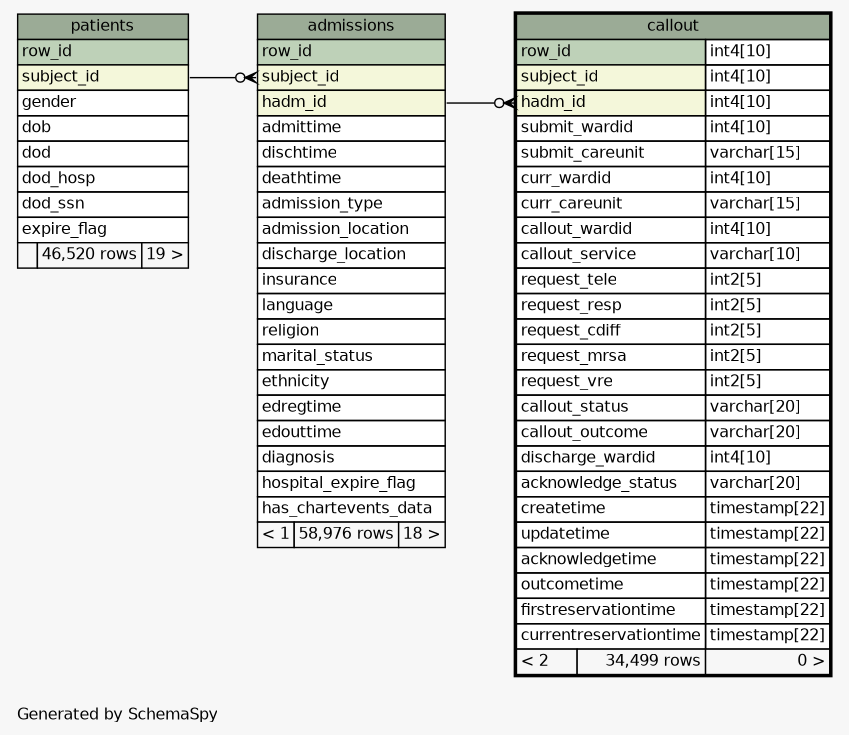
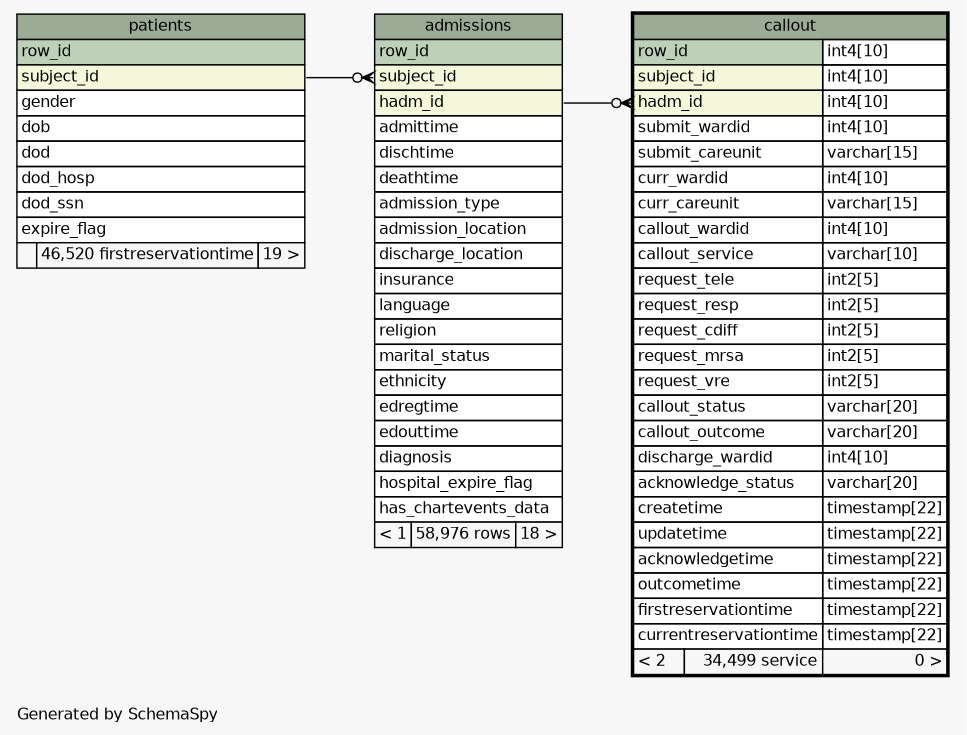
node "patients": text "46,520 rows" -> "46,520 firstreservationtime"
node "callout": text "34,499 rows" -> "34,499 service"
